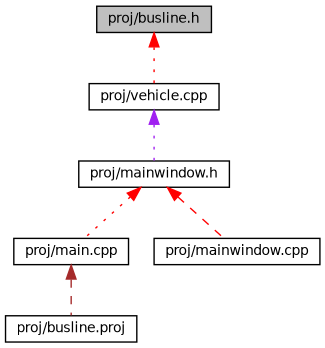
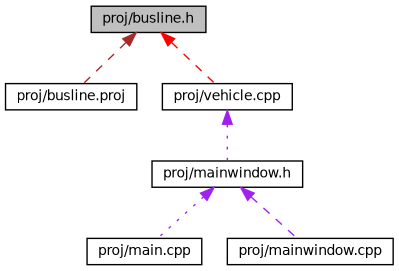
edge "proj/vehicle.cpp" -> "proj/busline.h": style dotted -> dashed
edge "proj/main.cpp" -> "proj/mainwindow.h": color red -> purple
edge "proj/mainwindow.cpp" -> "proj/mainwindow.h": color red -> purple
edge "proj/busline.proj" -> "proj/main.cpp": now "proj/busline.proj" -> "proj/busline.h"
